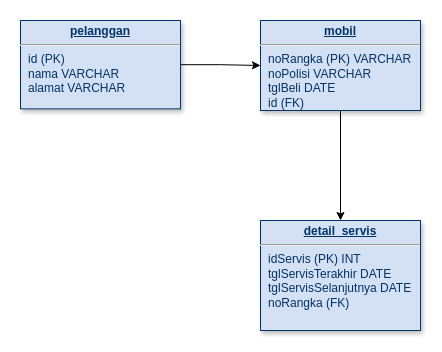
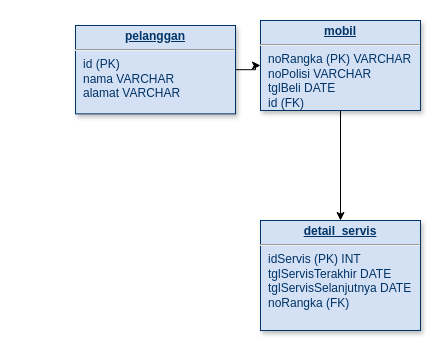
node "pelanggan id (PK) nama VARCHAR alamat VARCHAR": moved (101, 65) -> (156, 70)
